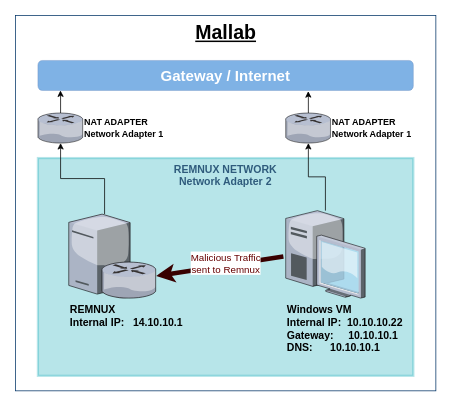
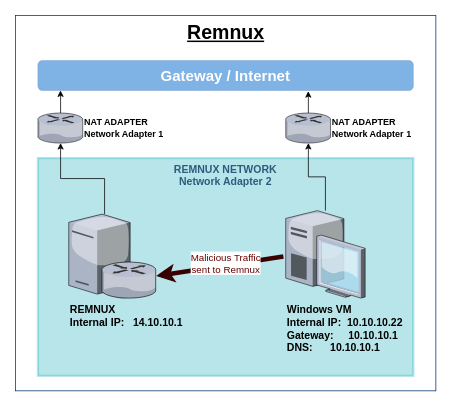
node "Mallab": label "Mallab" -> "Remnux"
